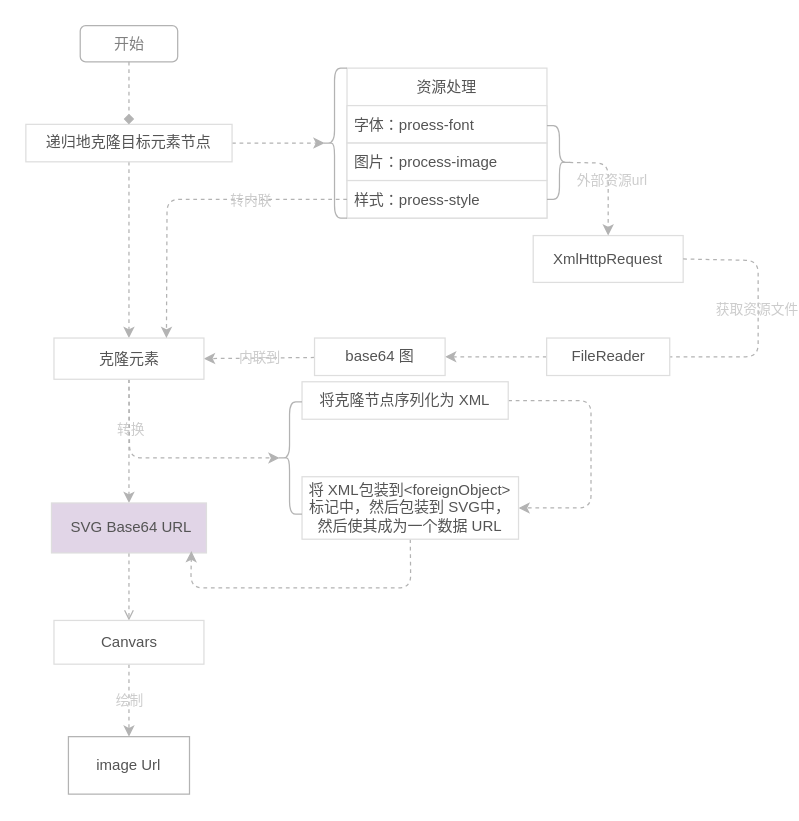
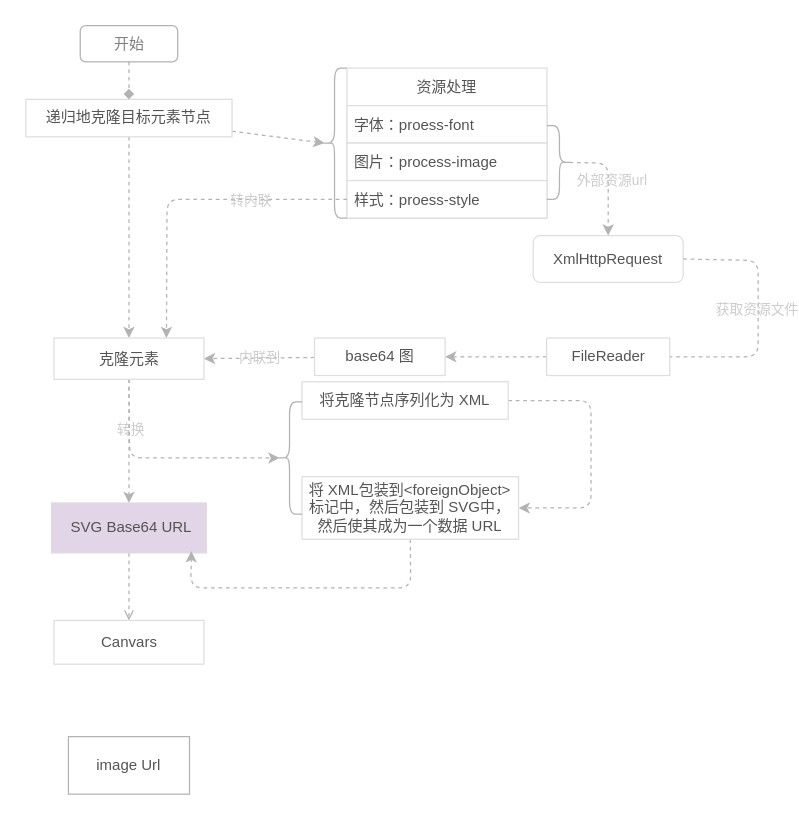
node "递归地克隆目标元素节点": moved (129, 143) -> (129, 118)
node "XmlHttpRequest": shape rectangle -> rounded rectangle
edge "Canvars" -> "image Url": removed, label "绘制"
